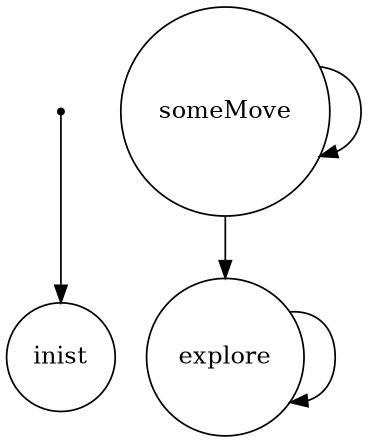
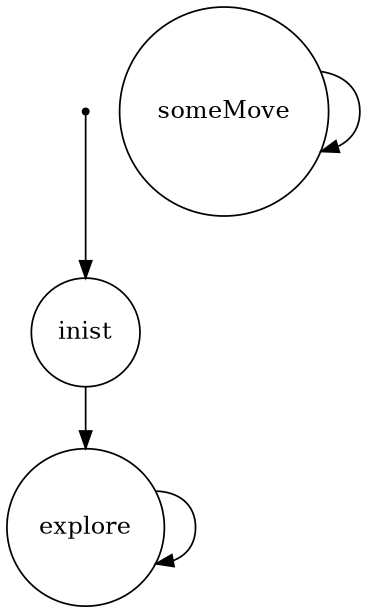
edge "someMove" -> "explore": now "inist" -> "explore"
